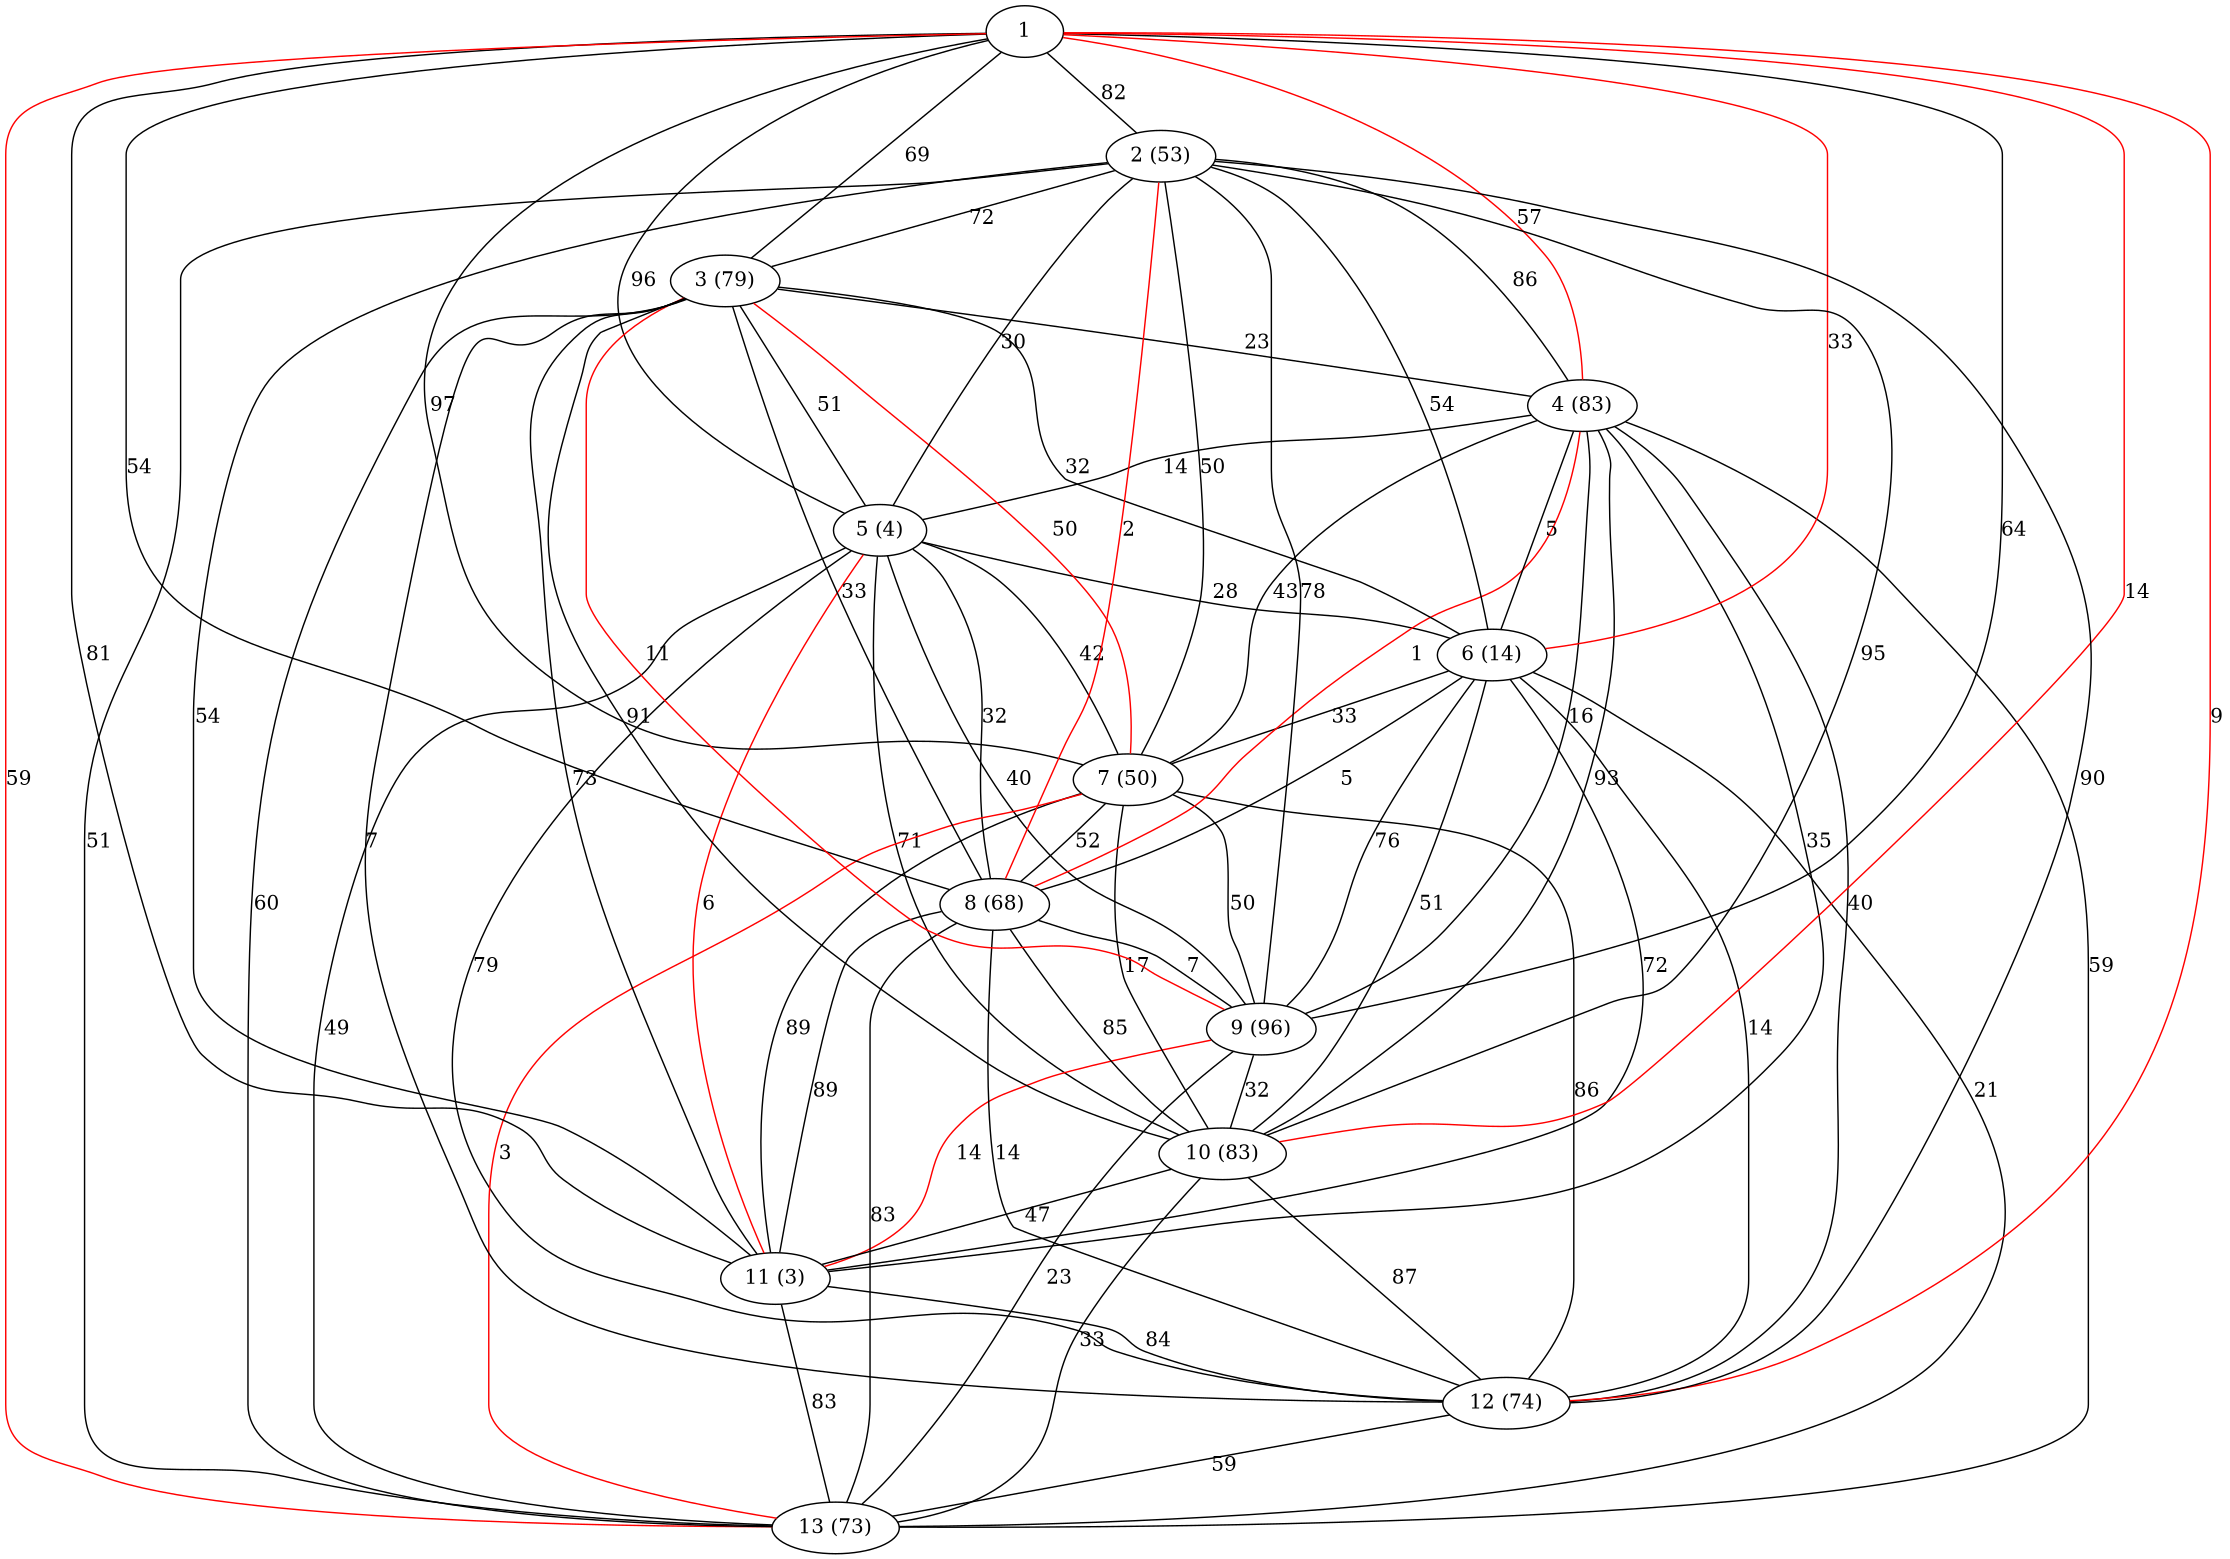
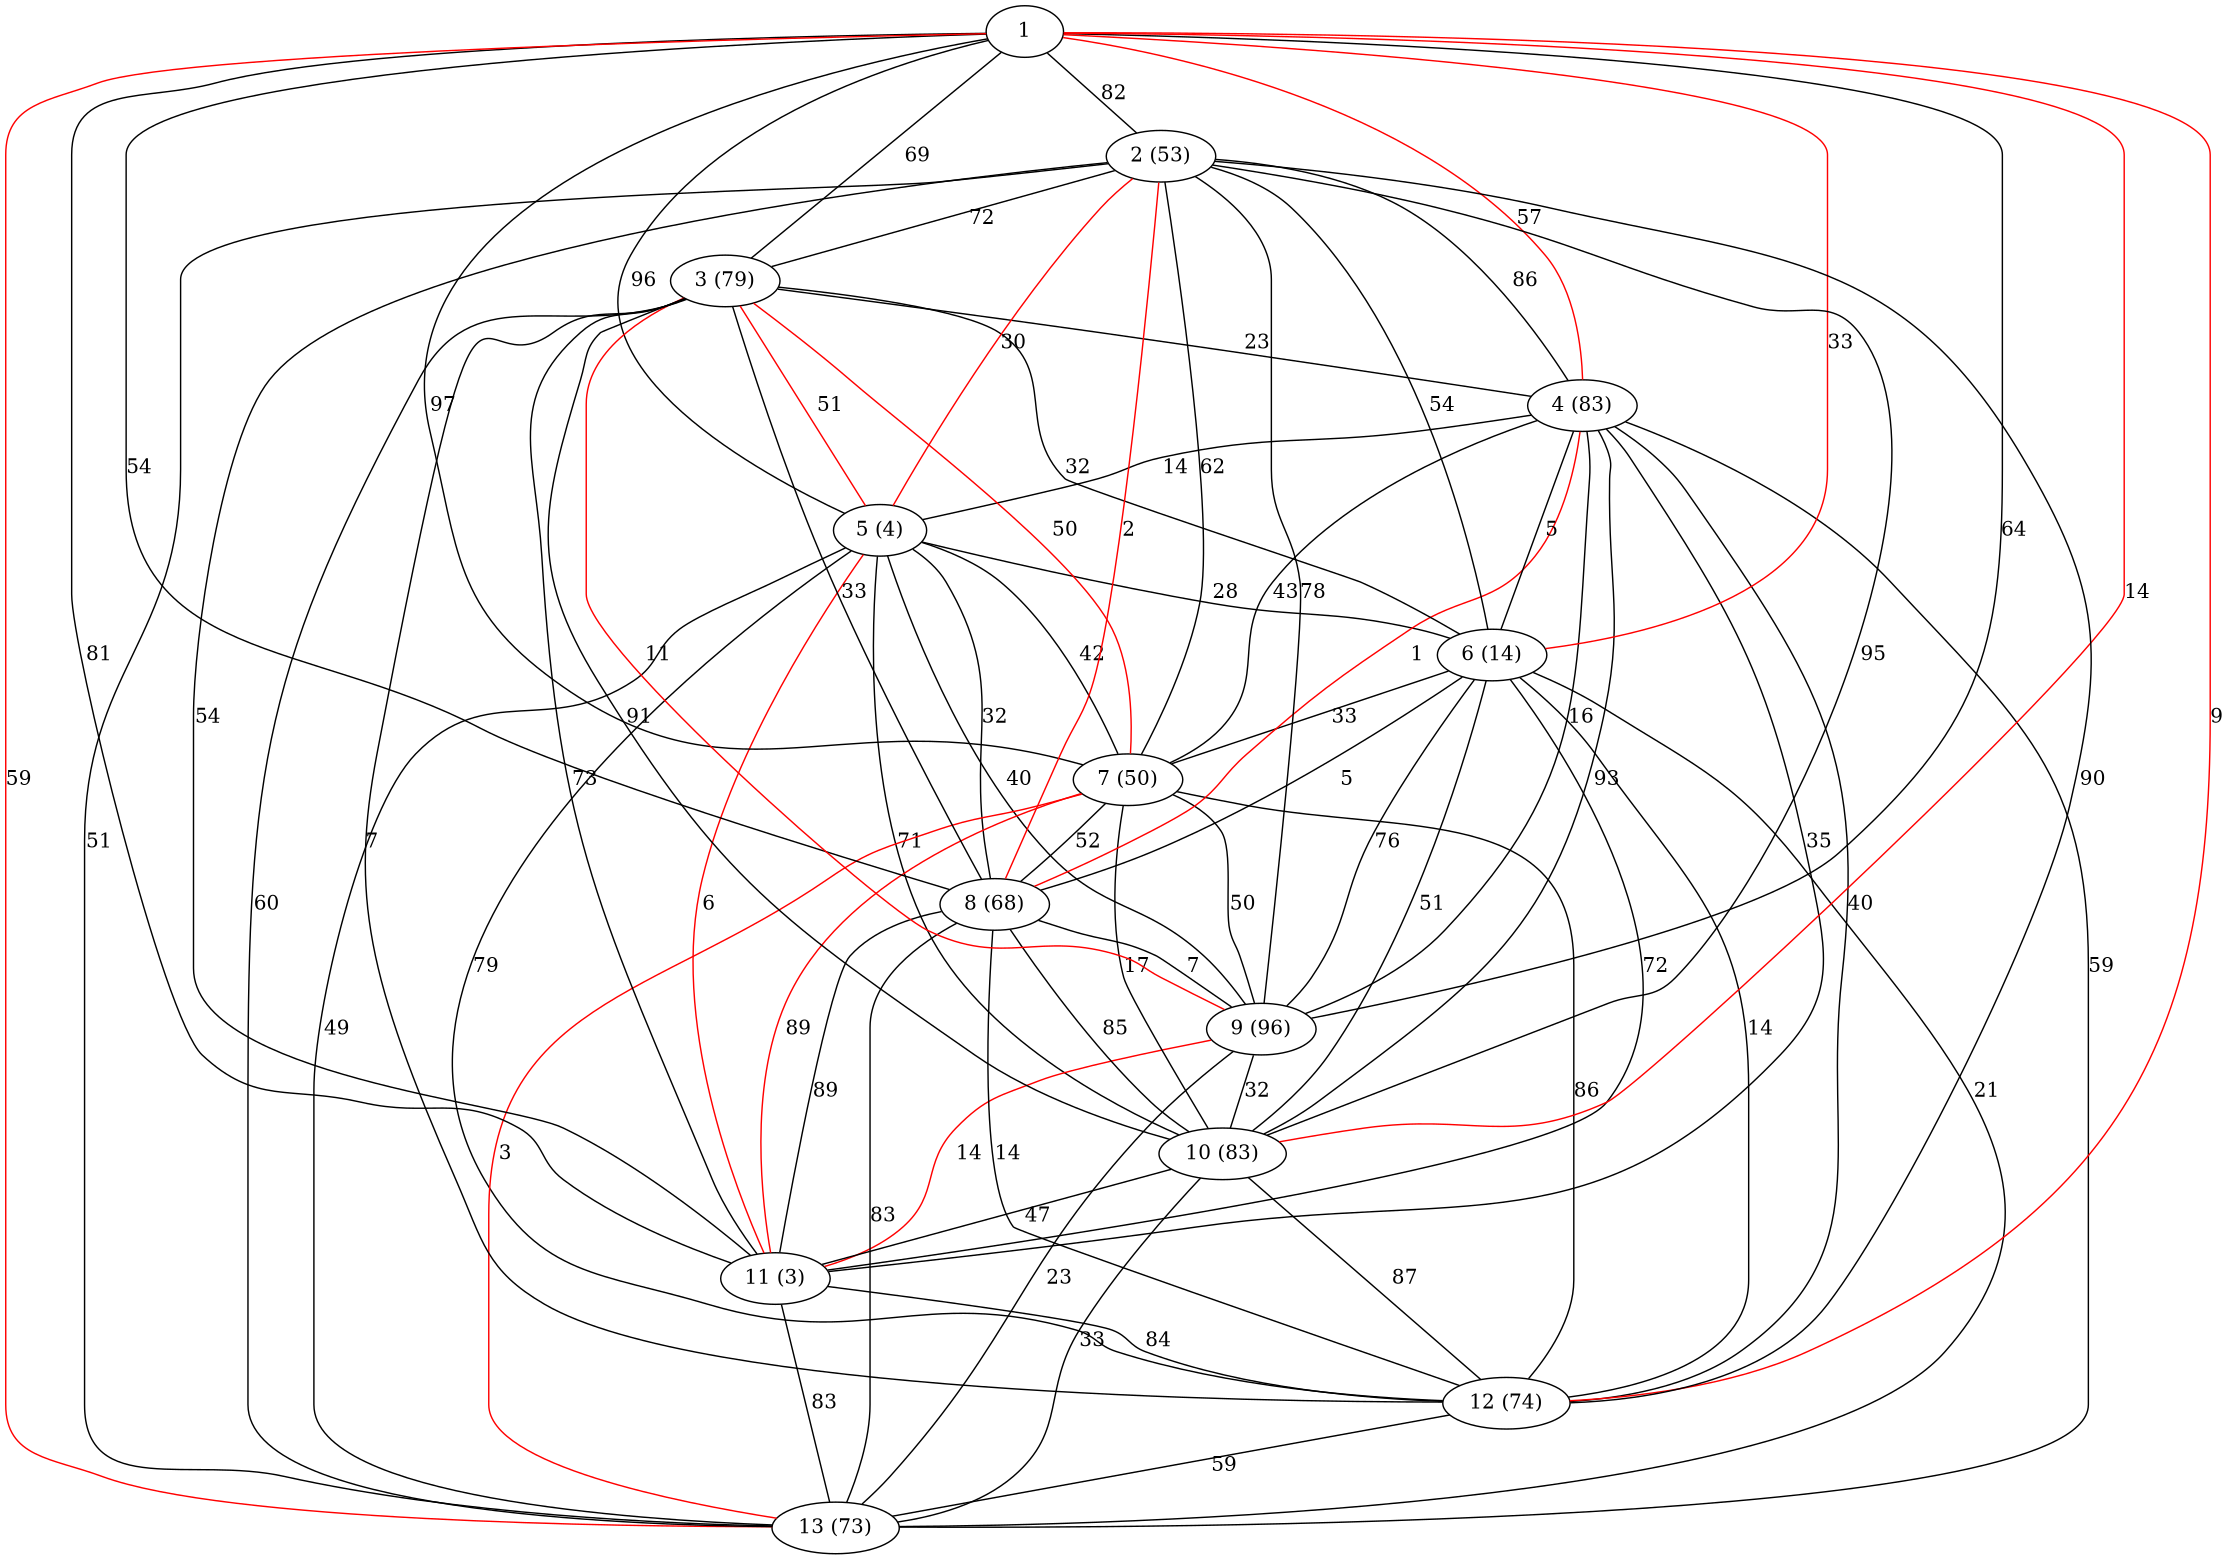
edge "2 (53)" -- "5 (4)": color black -> red
edge "3 (79)" -- "5 (4)": color black -> red
edge "2 (53)" -- "7 (50)": label "50" -> "62"
edge "7 (50)" -- "11 (3)": color black -> red
